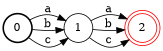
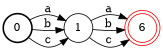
node "2": label "2" -> "6"
